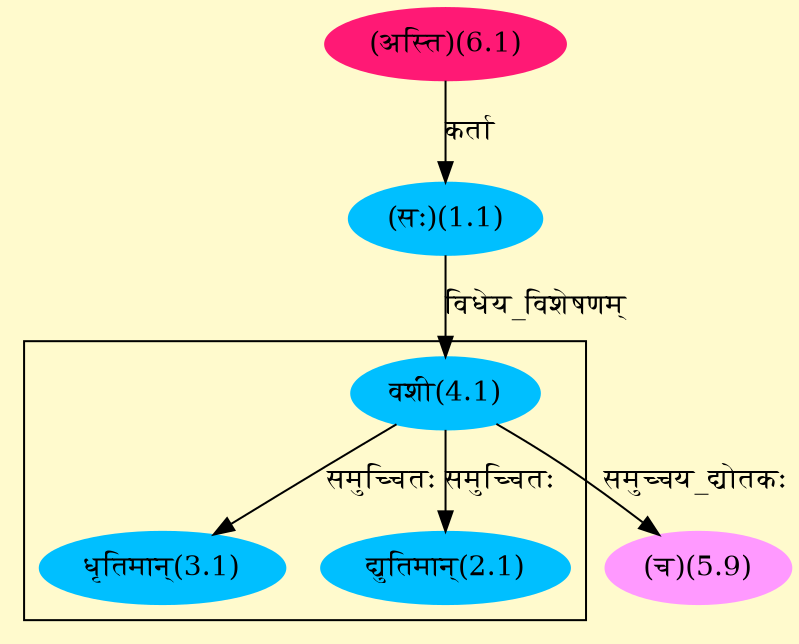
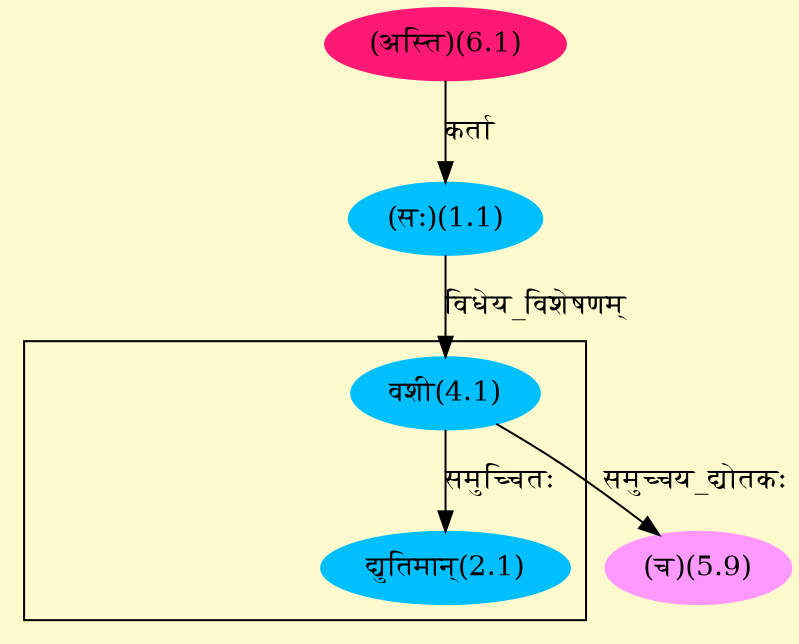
node "धृतिमान्(3.1)": removed
